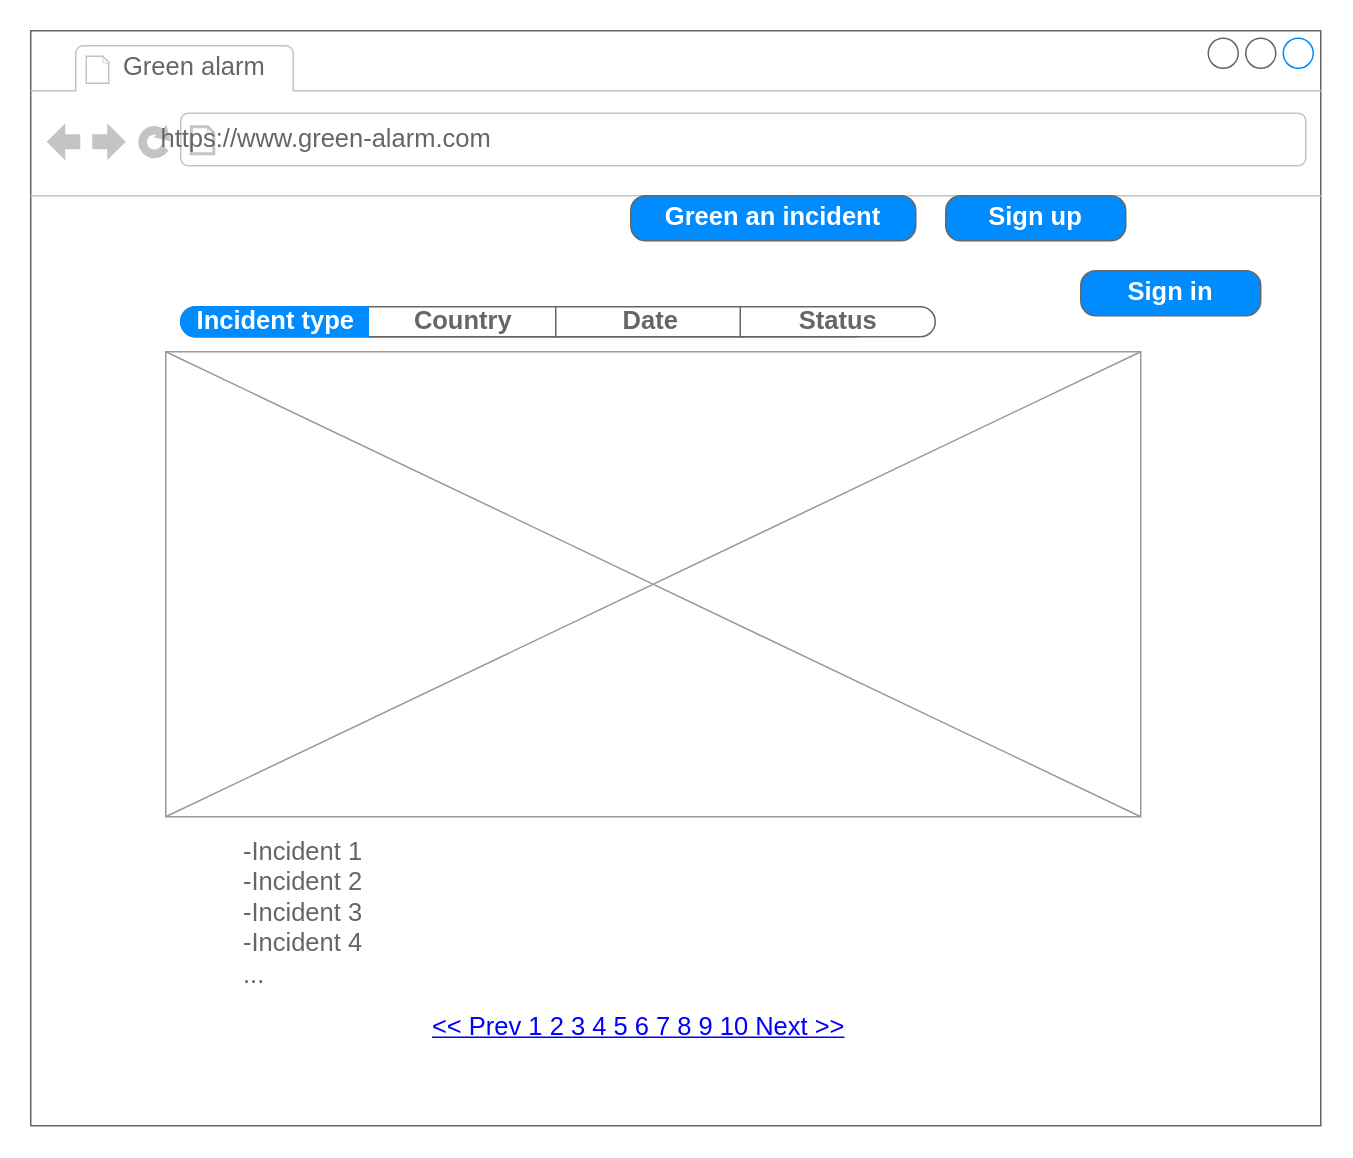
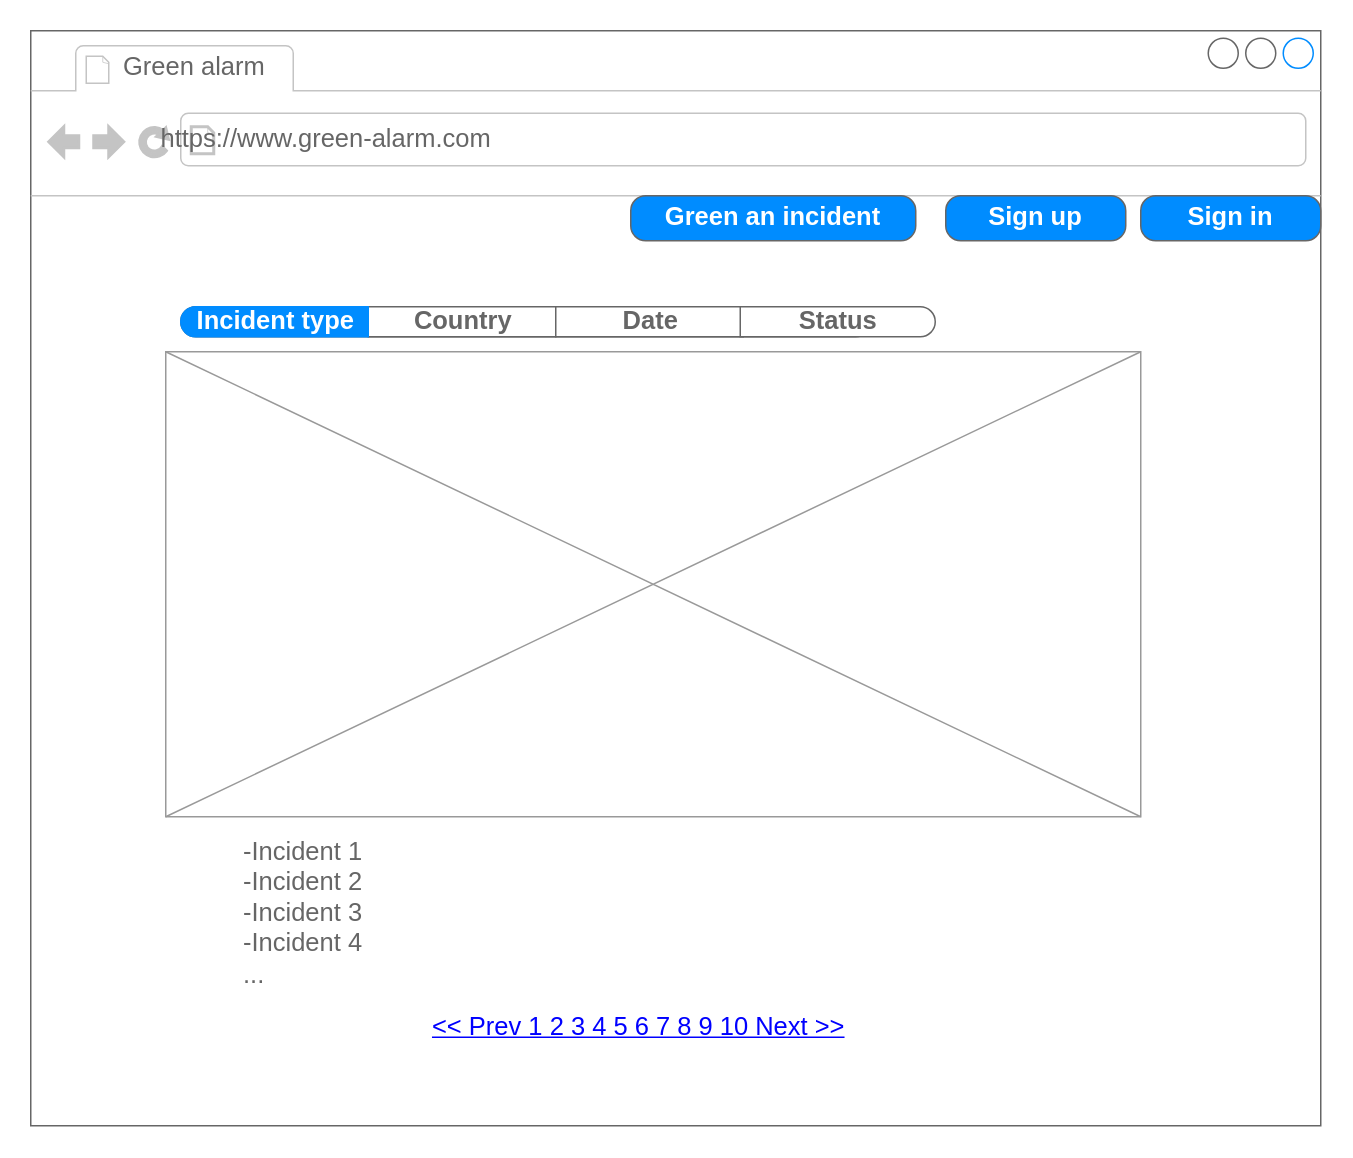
node "Sign in": moved (1171, 293) -> (1231, 218)
